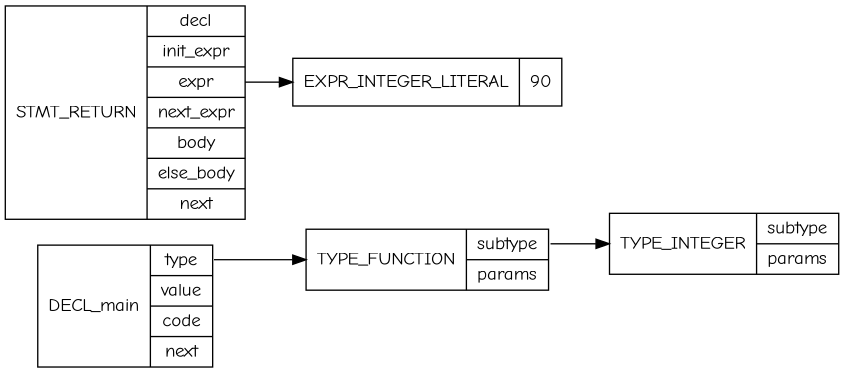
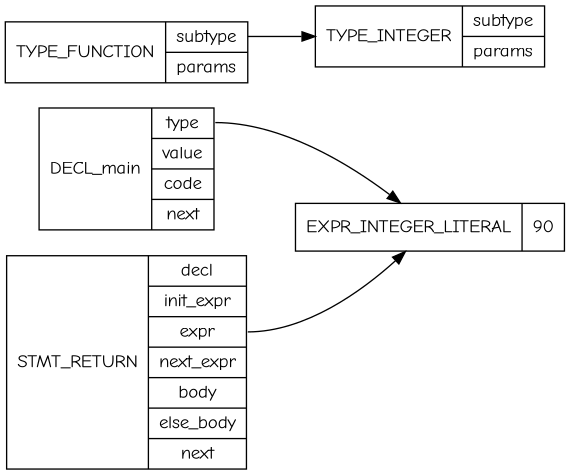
edge "DECL_main" -> "TYPE_FUNCTION": now "DECL_main" -> "EXPR_INTEGER_LITERAL"
